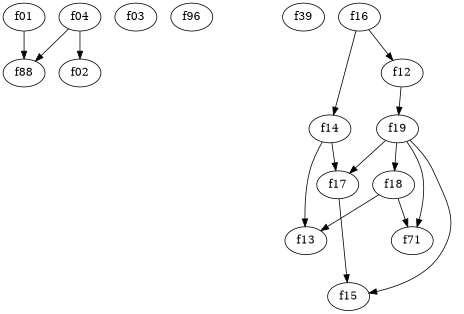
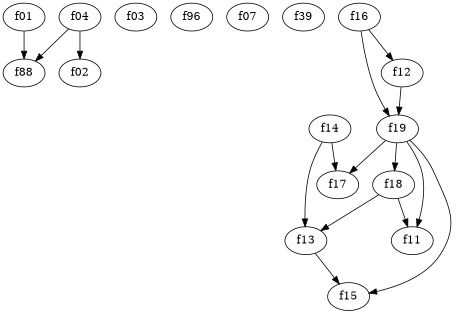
node "f07": added
edge "f16" -> "f14": now "f16" -> "f19"
edge "f17" -> "f15": now "f13" -> "f15"
node "f71": label "f71" -> "f11"
